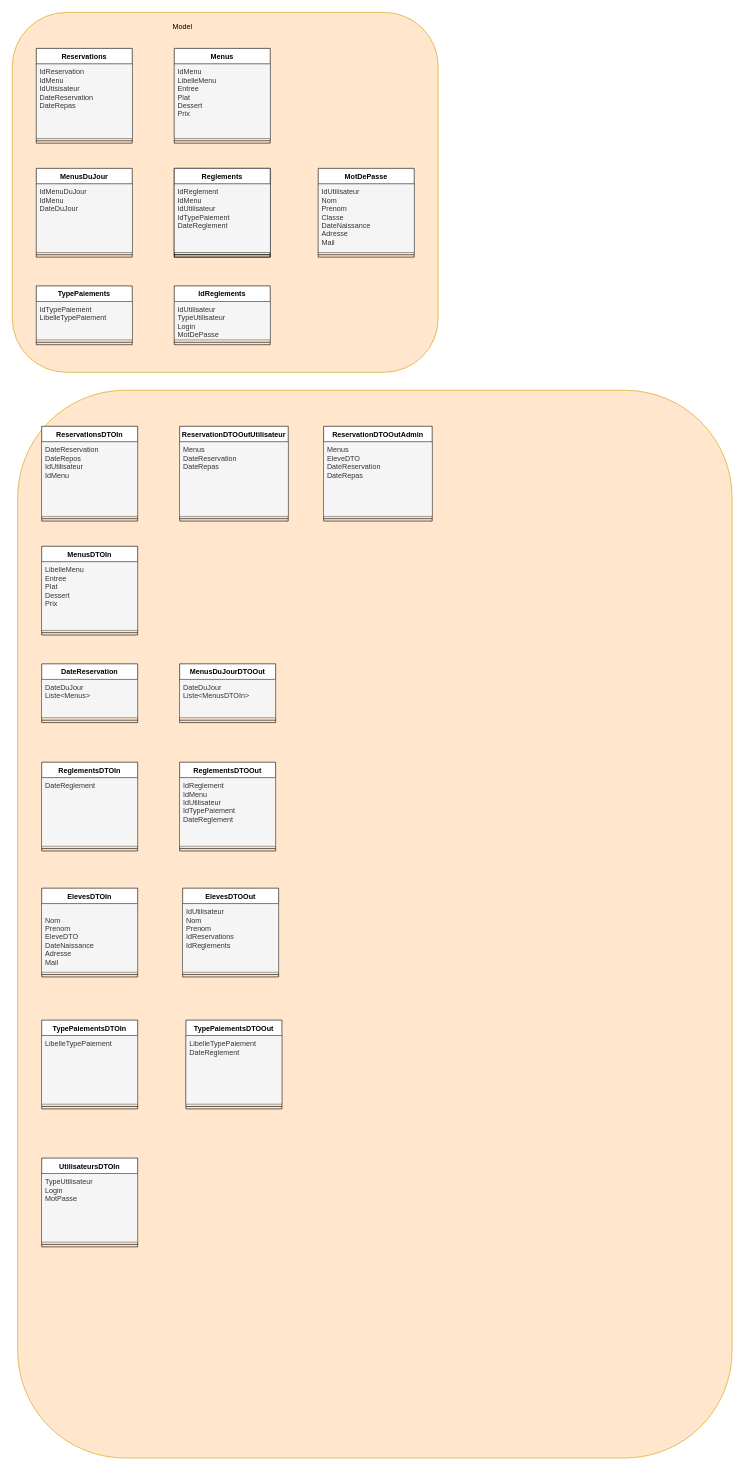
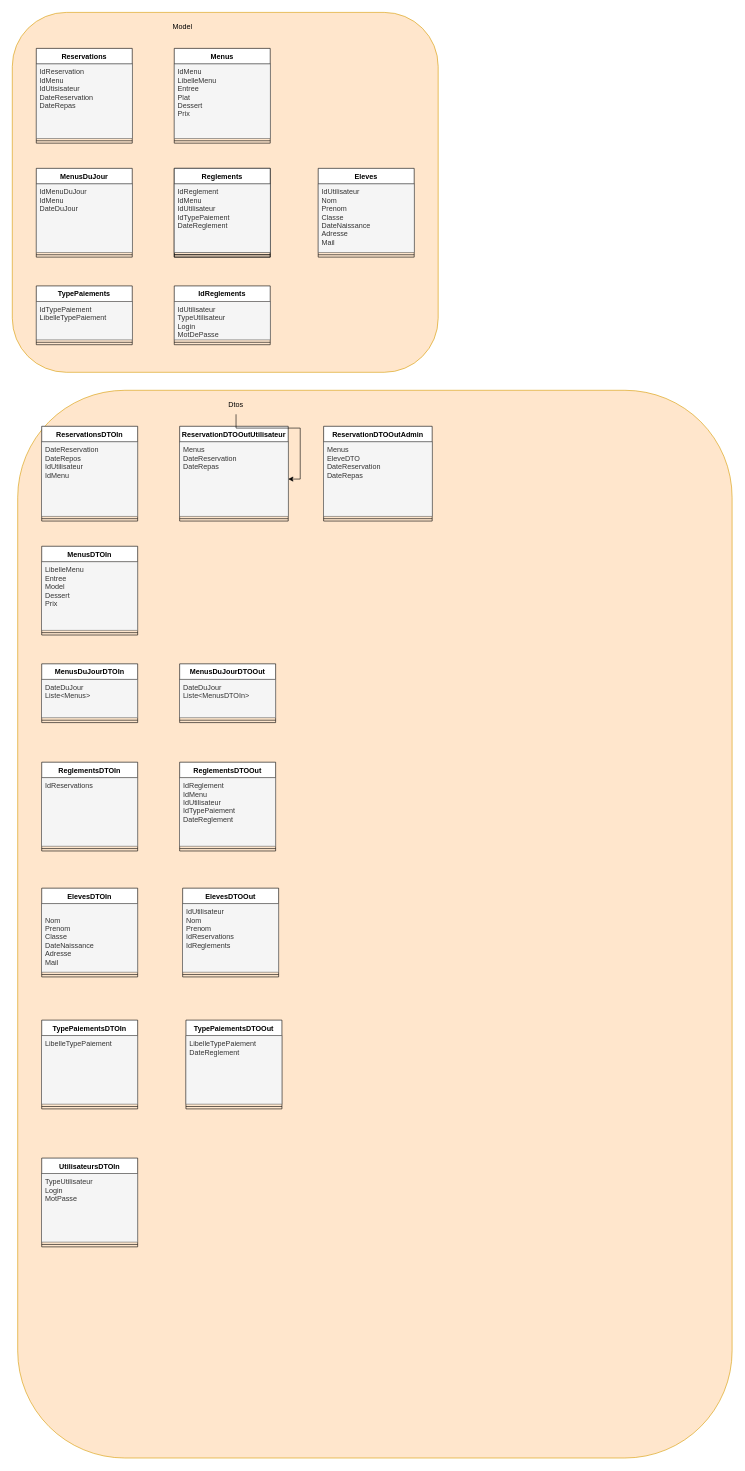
node "MotDePasse": label "MotDePasse" -> "Eleves"
node "Dtos": added
edge "Dtos" -> "Menus DateReservation DateRepas": added
node "LibelleMenu Entree Plat Dessert Prix": label "LibelleMenu Entree Plat Dessert Prix" -> "LibelleMenu Entree Model Dessert Prix"
node "DateReservation": label "DateReservation" -> "MenusDuJourDTOIn"
node "DateReglement": label "DateReglement" -> "IdReservations"
node "Nom Prenom EleveDTO DateNaissance Adresse Mail": label "Nom Prenom EleveDTO DateNaissance Adresse Mail" -> "Nom Prenom Classe DateNaissance Adresse Mail"
